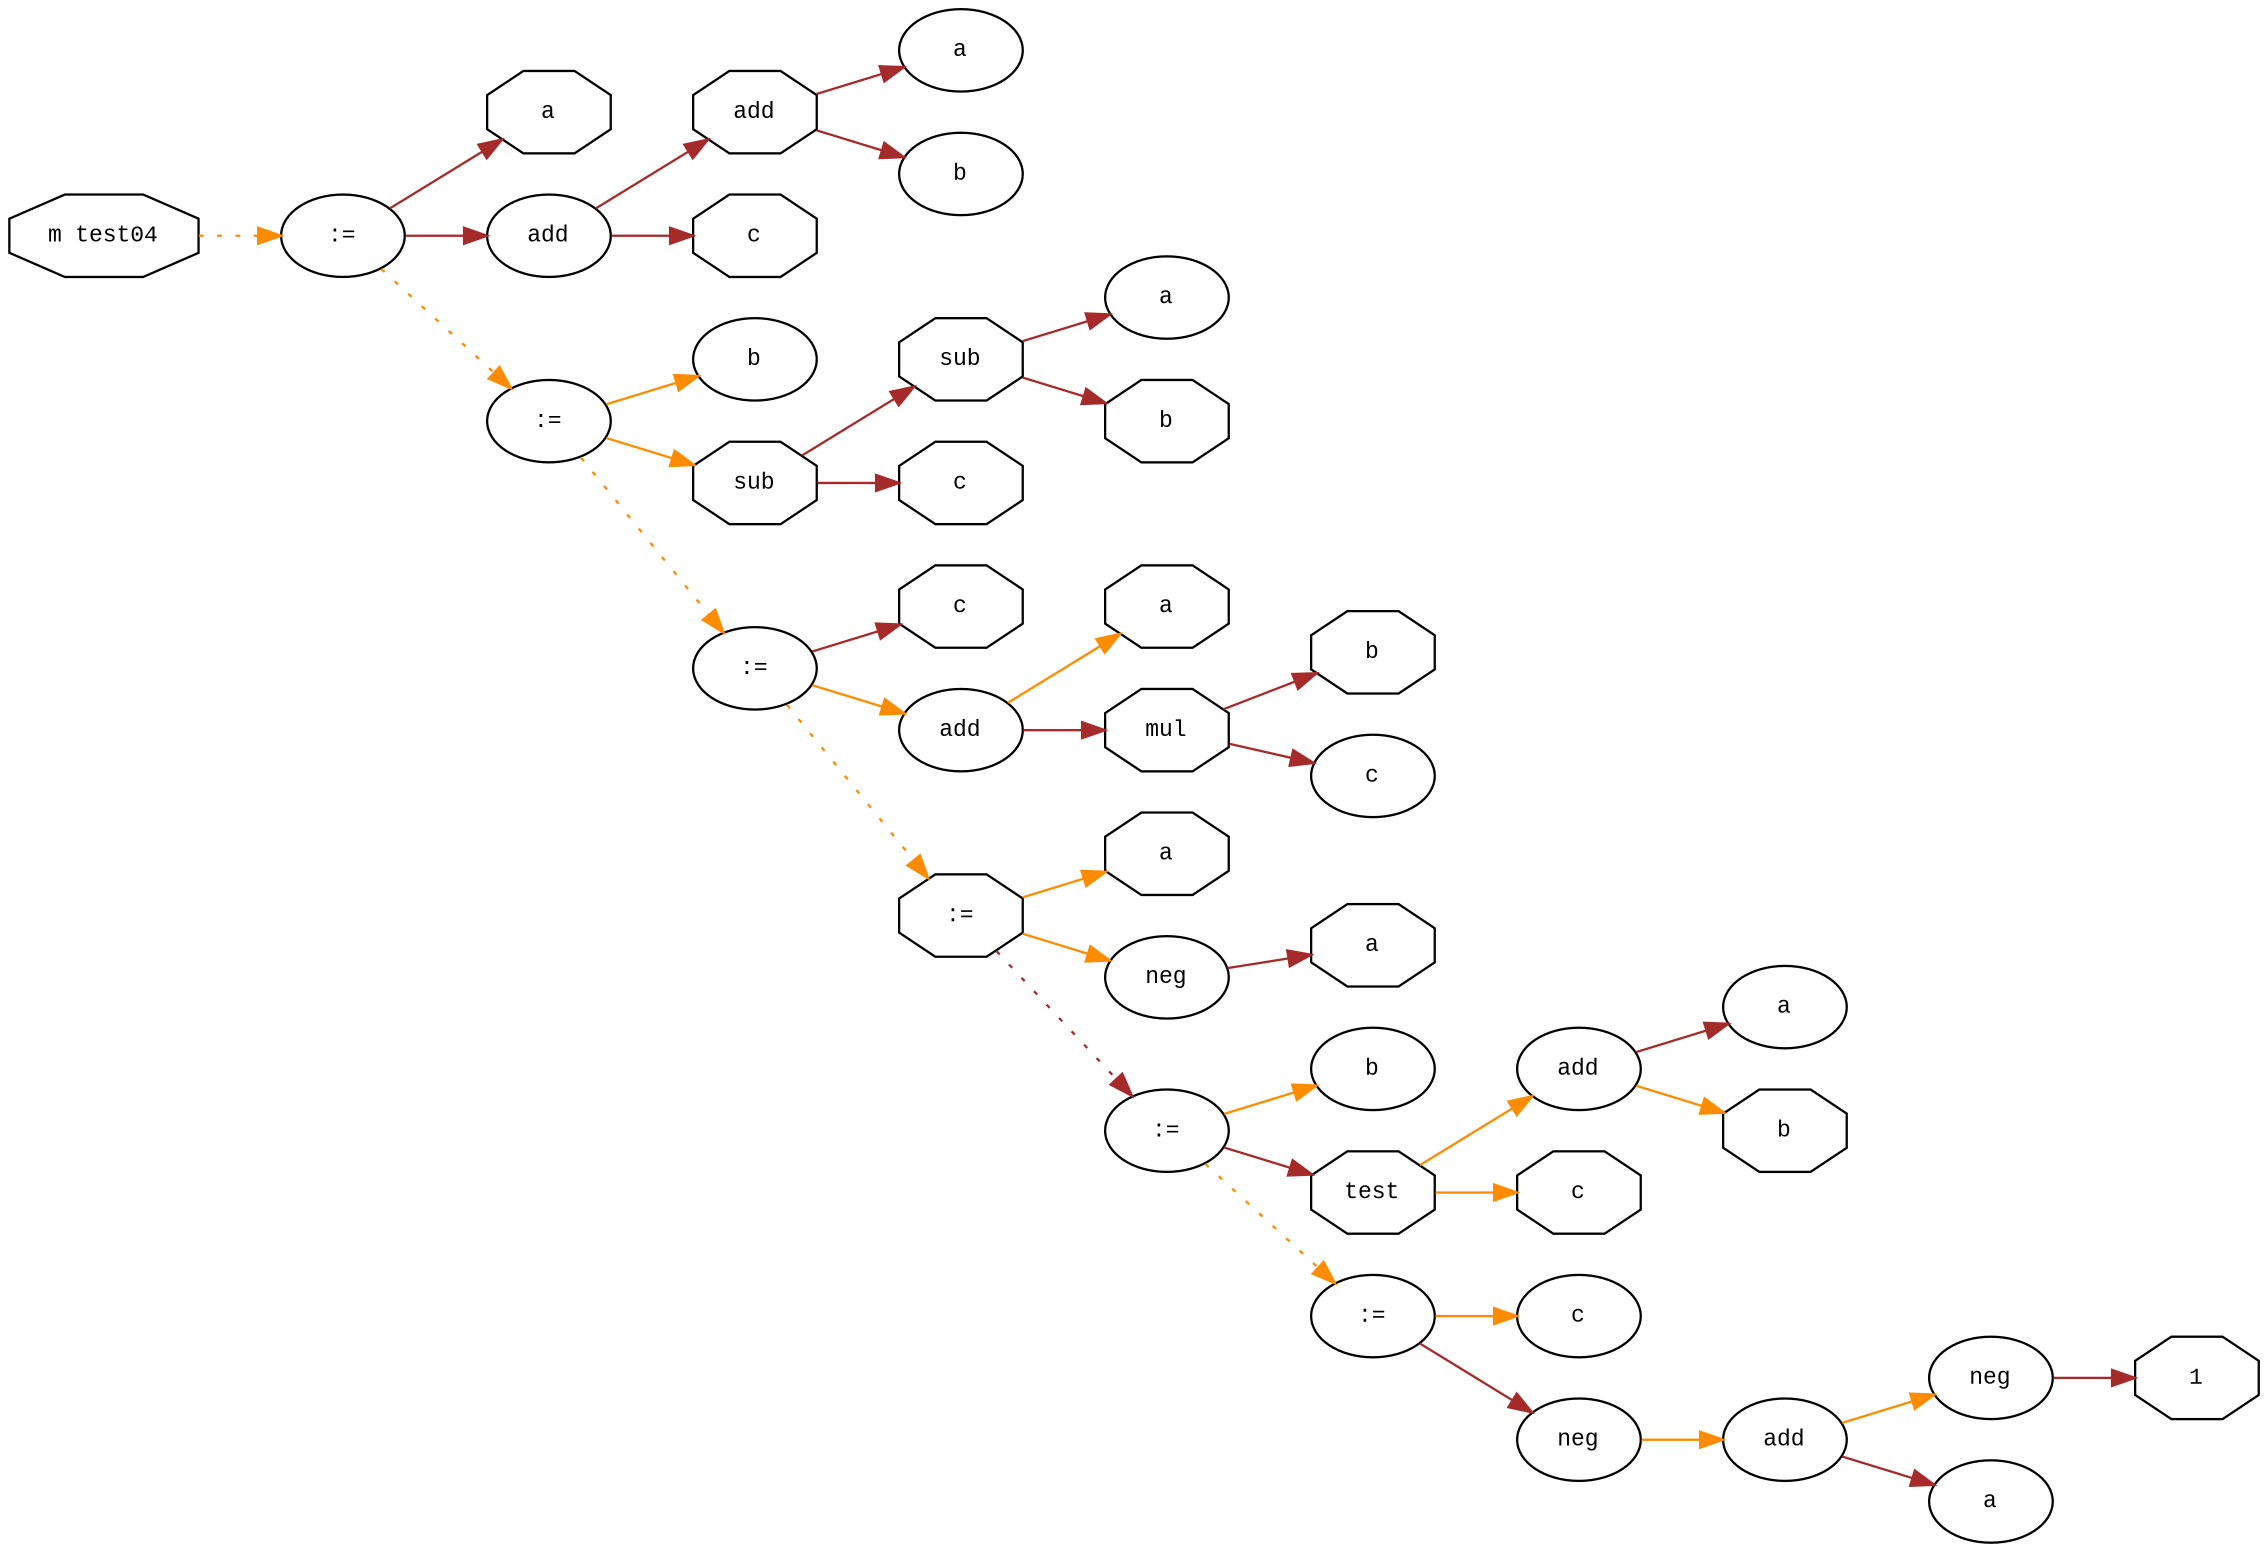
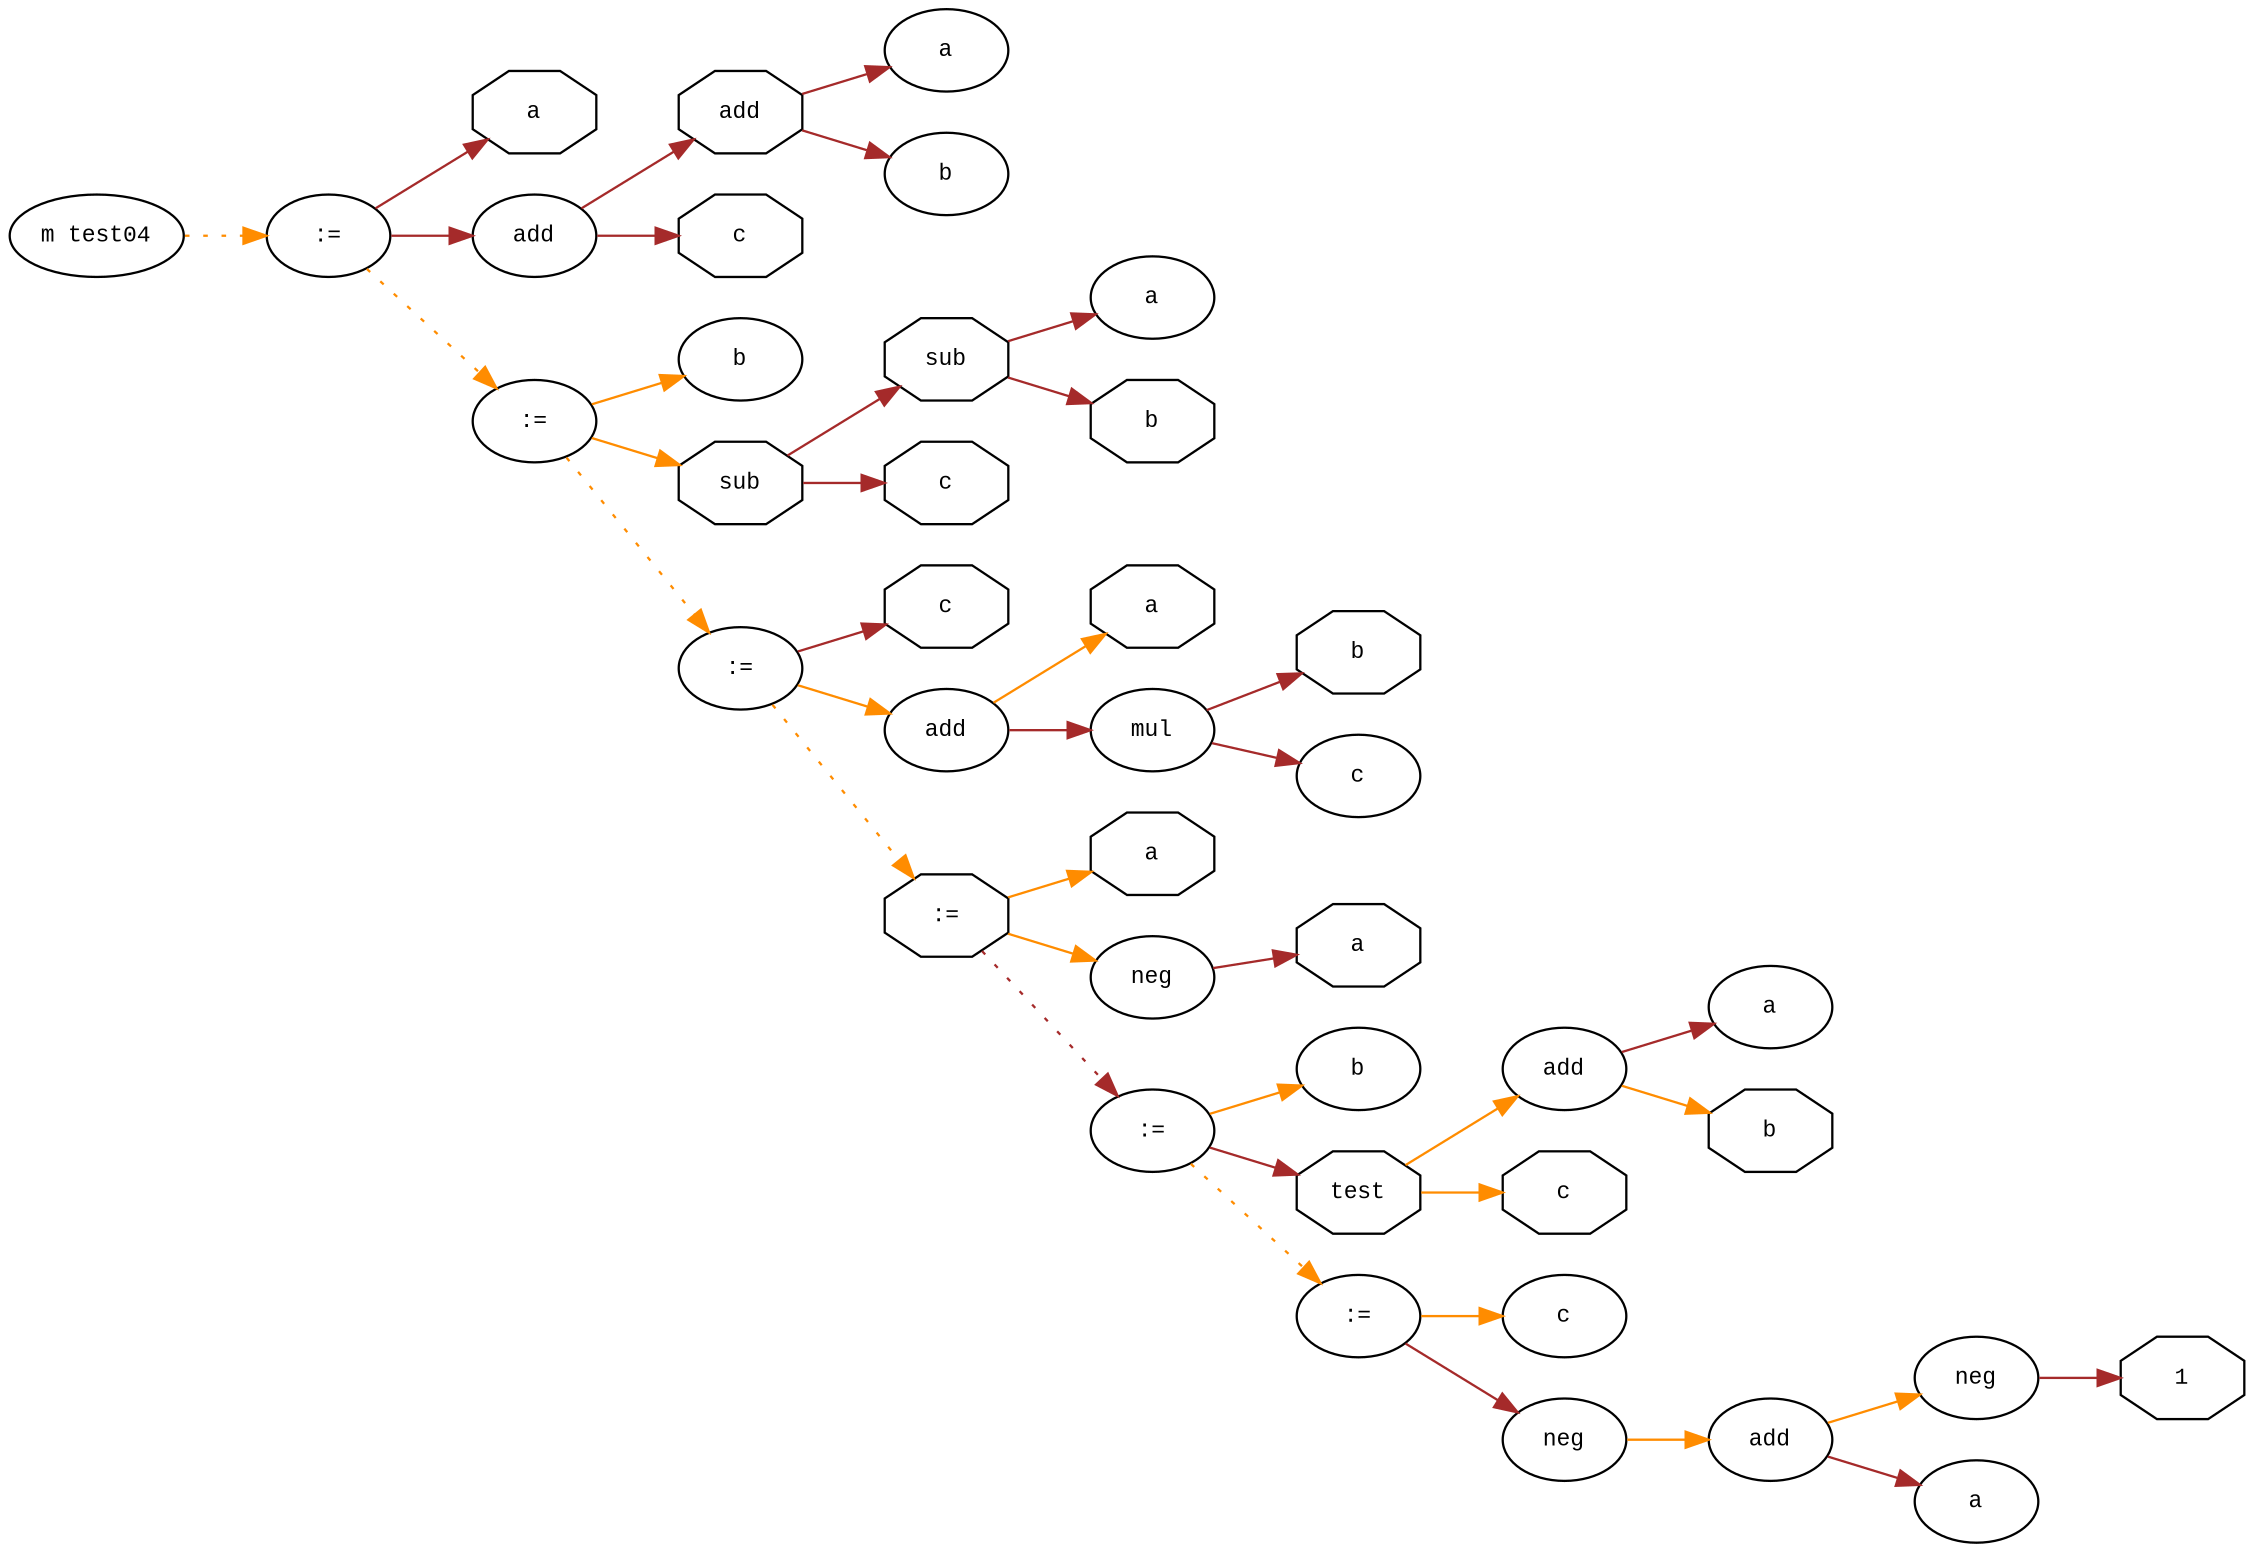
node "m test04": shape octagon -> ellipse
node "mul": shape octagon -> ellipse
